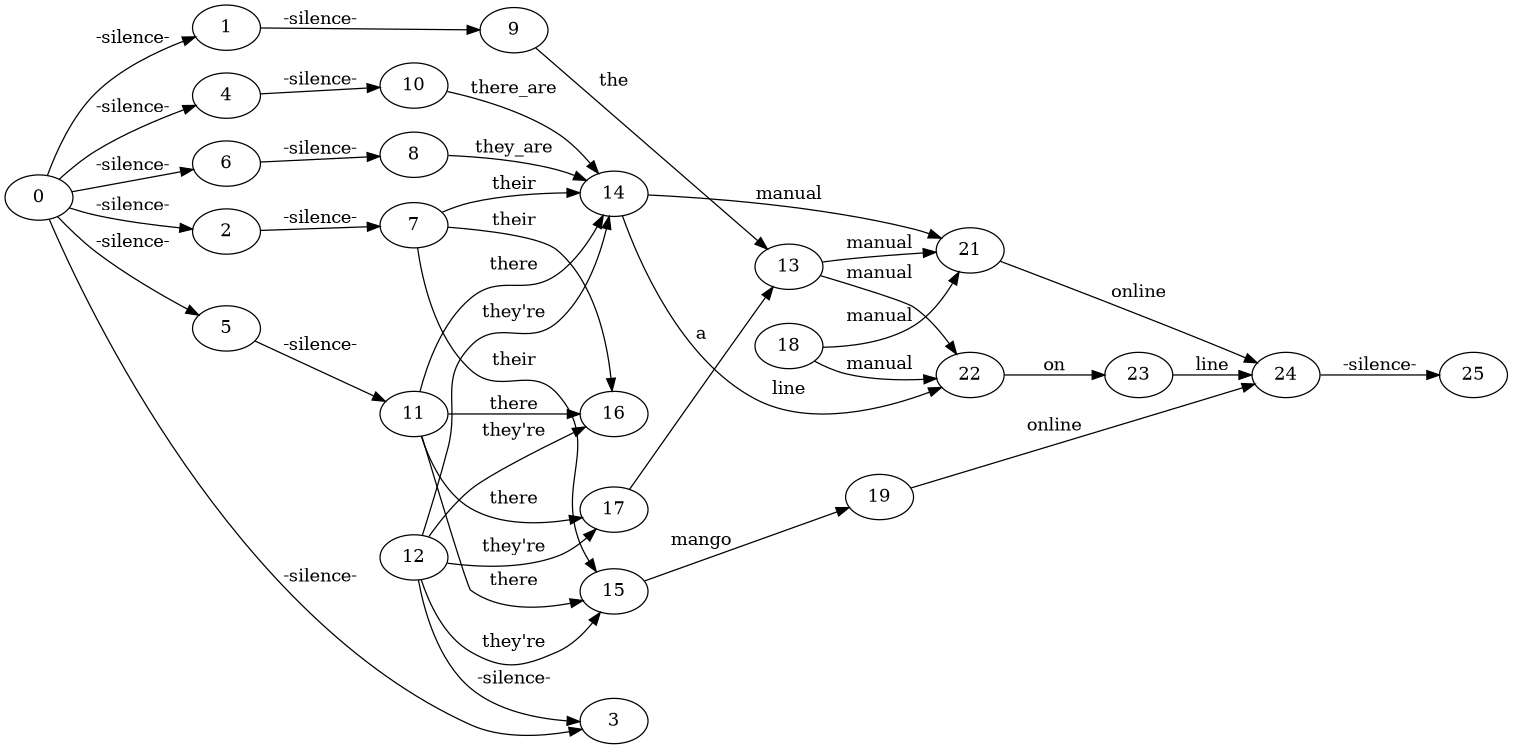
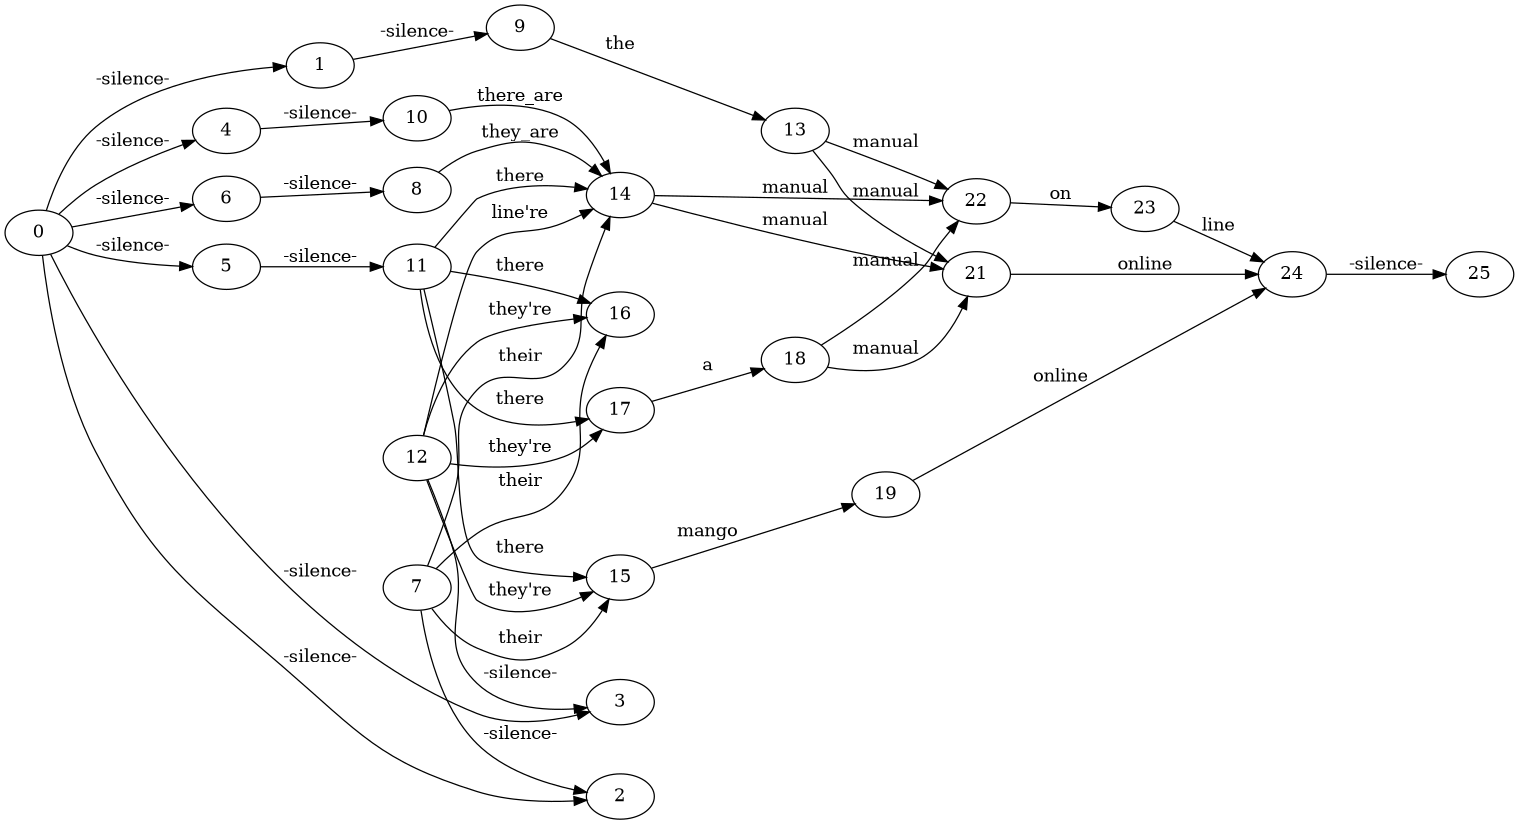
edge "2" -> "7": reversed
edge "12" -> "14": label "they're" -> "line're"
edge "14" -> "22": label "line" -> "manual"
edge "17" -> "13": now "17" -> "18"
